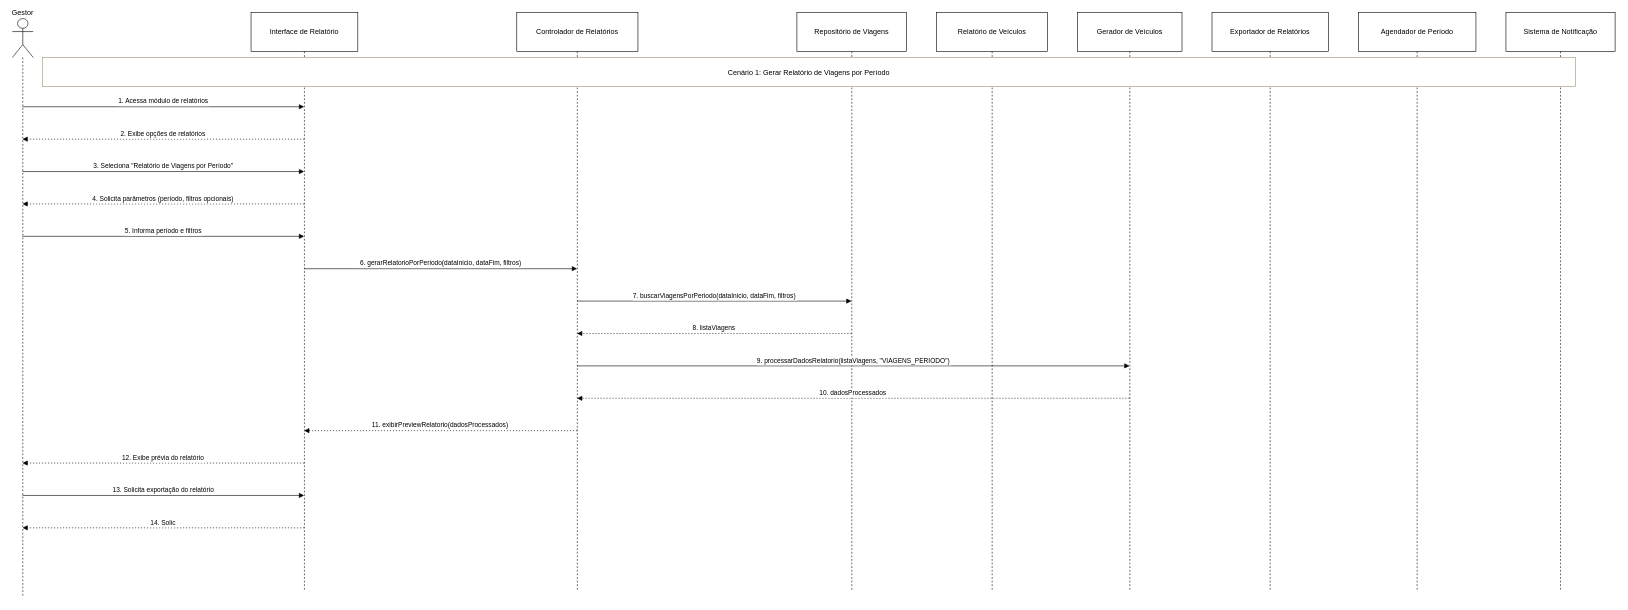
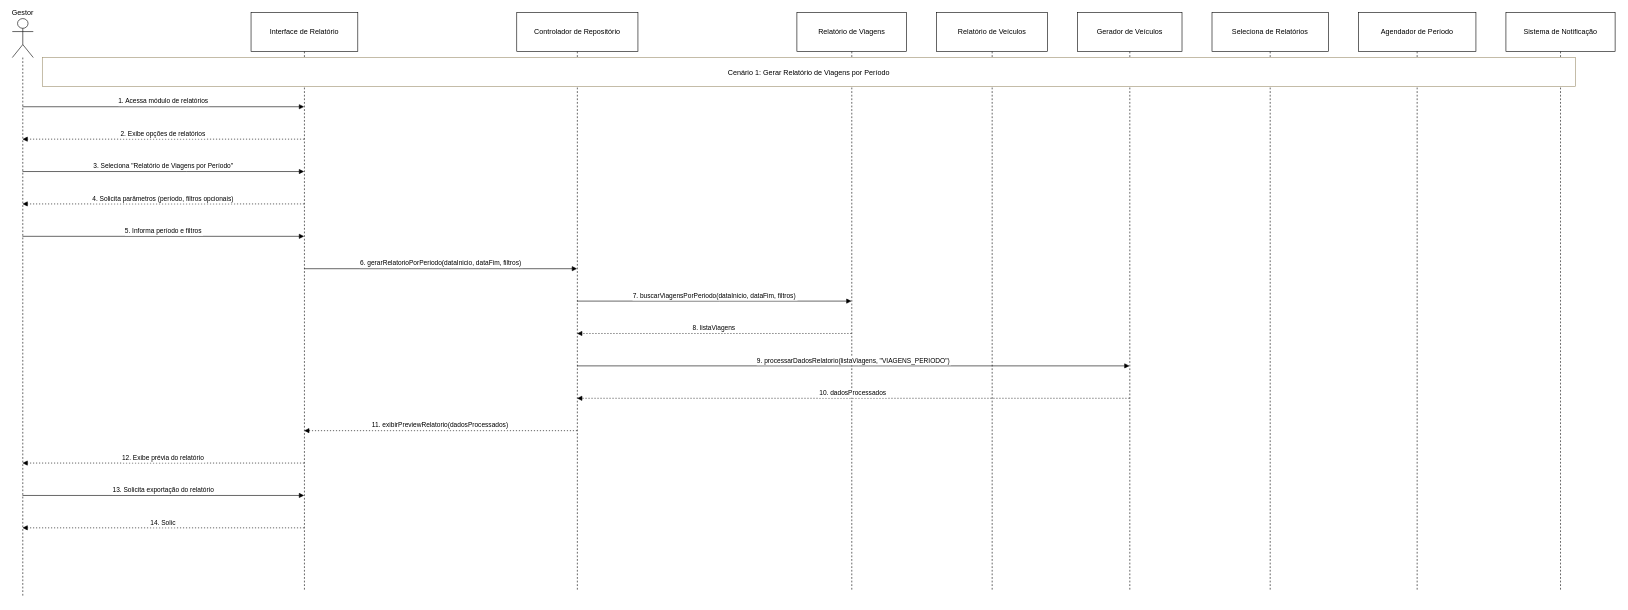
node "Controlador de Relatórios": label "Controlador de Relatórios" -> "Controlador de Repositório"
node "Repositório de Viagens": label "Repositório de Viagens" -> "Relatório de Viagens"
node "Exportador de Relatórios": label "Exportador de Relatórios" -> "Seleciona de Relatórios"
